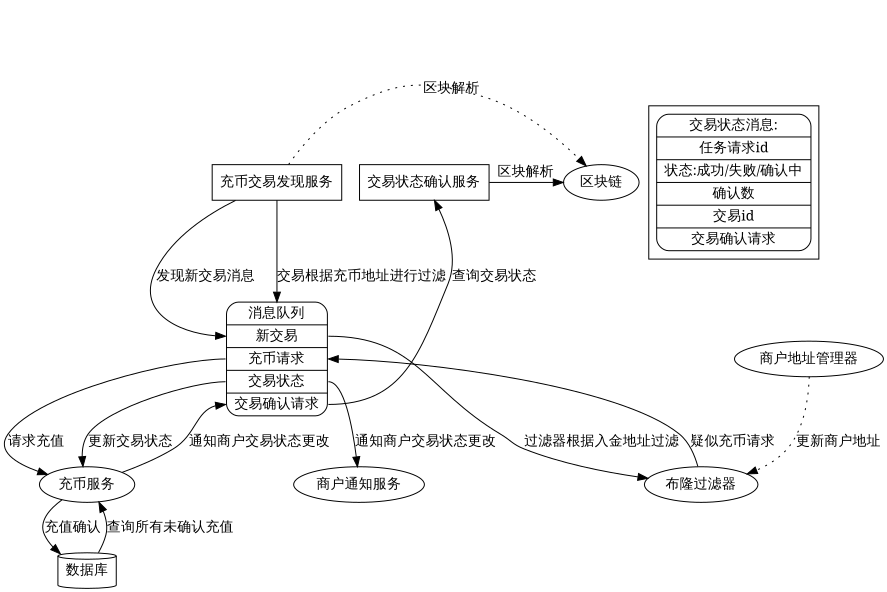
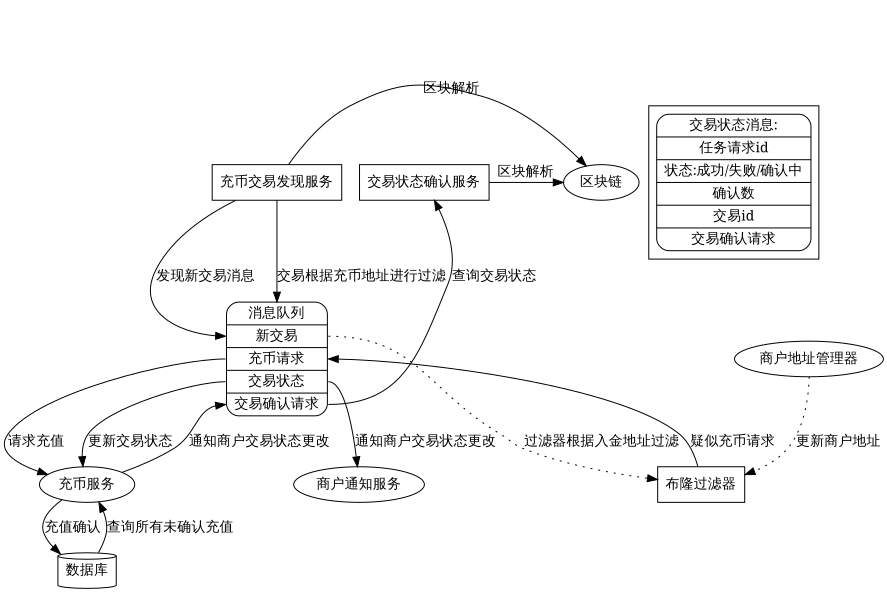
edge "充币交易发现服务" -> "区块链": style dotted -> solid
edge "消息队列" -> "布隆过滤器": style solid -> dotted
node "布隆过滤器": shape ellipse -> box
